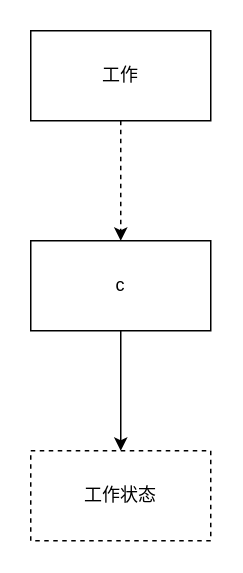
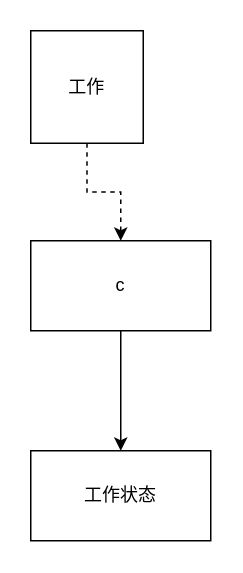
node "工作": size 180x90 -> 113x113
node "工作状态": style dashed -> solid
